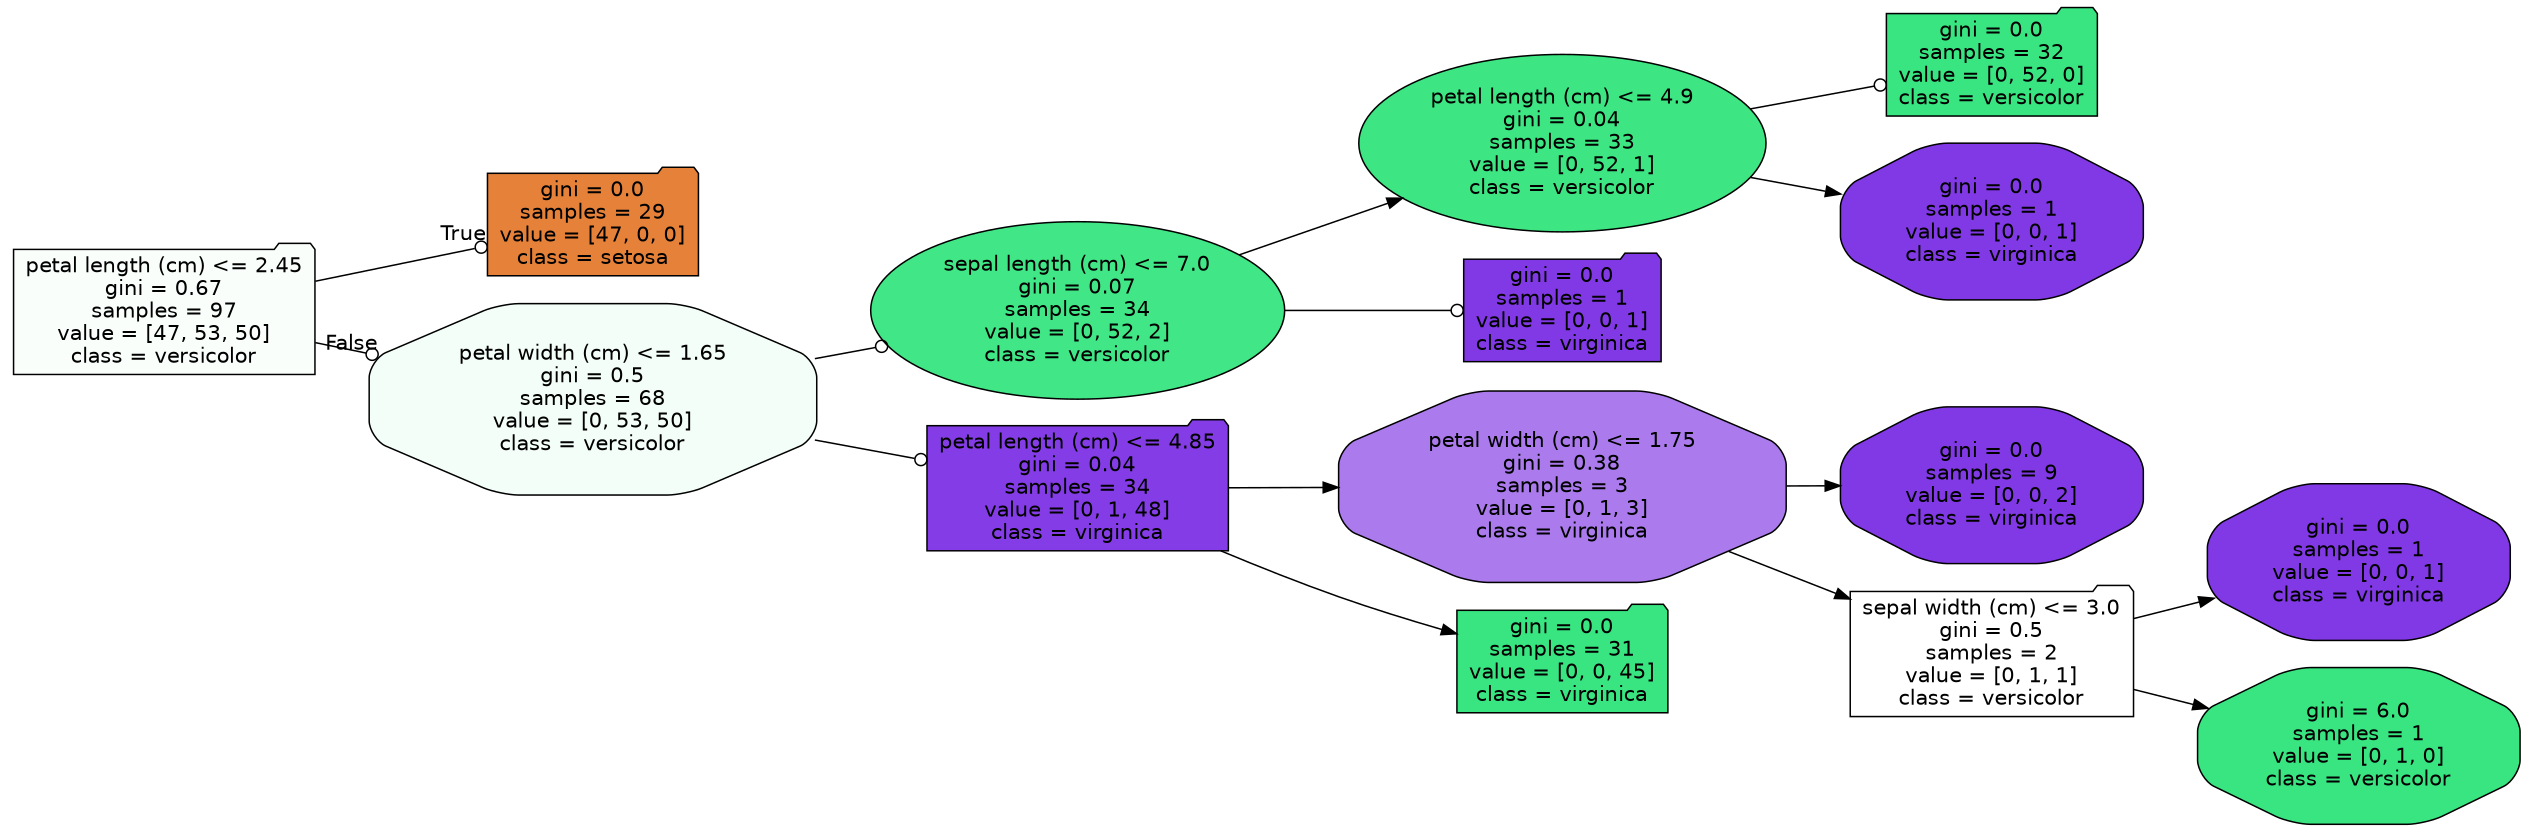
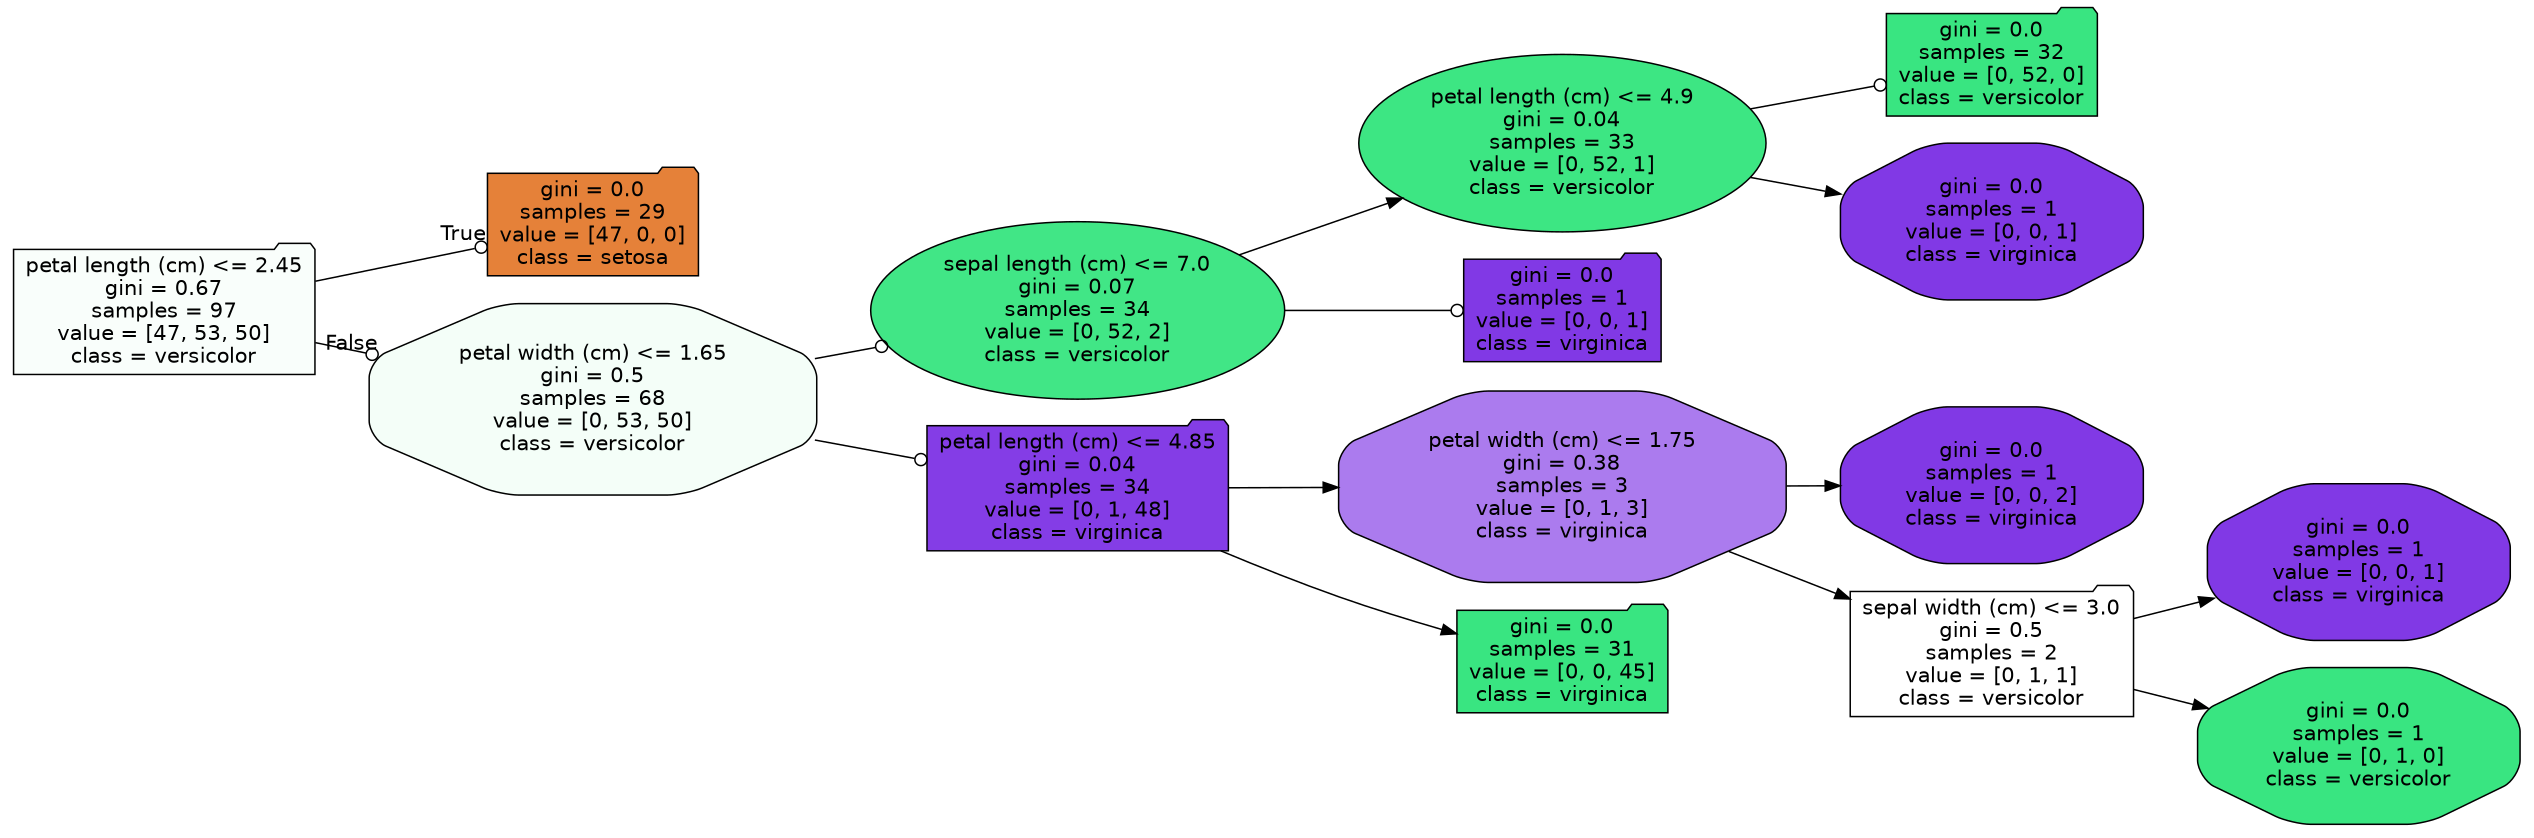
node "gini = 0.0 samples = 9 value = [0, 0, 2] class = virginica": label "gini = 0.0 samples = 9 value = [0, 0, 2] class = virginica" -> "gini = 0.0 samples = 1 value = [0, 0, 2] class = virginica"
node "gini = 6.0 samples = 1 value = [0, 1, 0] class = versicolor": label "gini = 6.0 samples = 1 value = [0, 1, 0] class = versicolor" -> "gini = 0.0 samples = 1 value = [0, 1, 0] class = versicolor"
